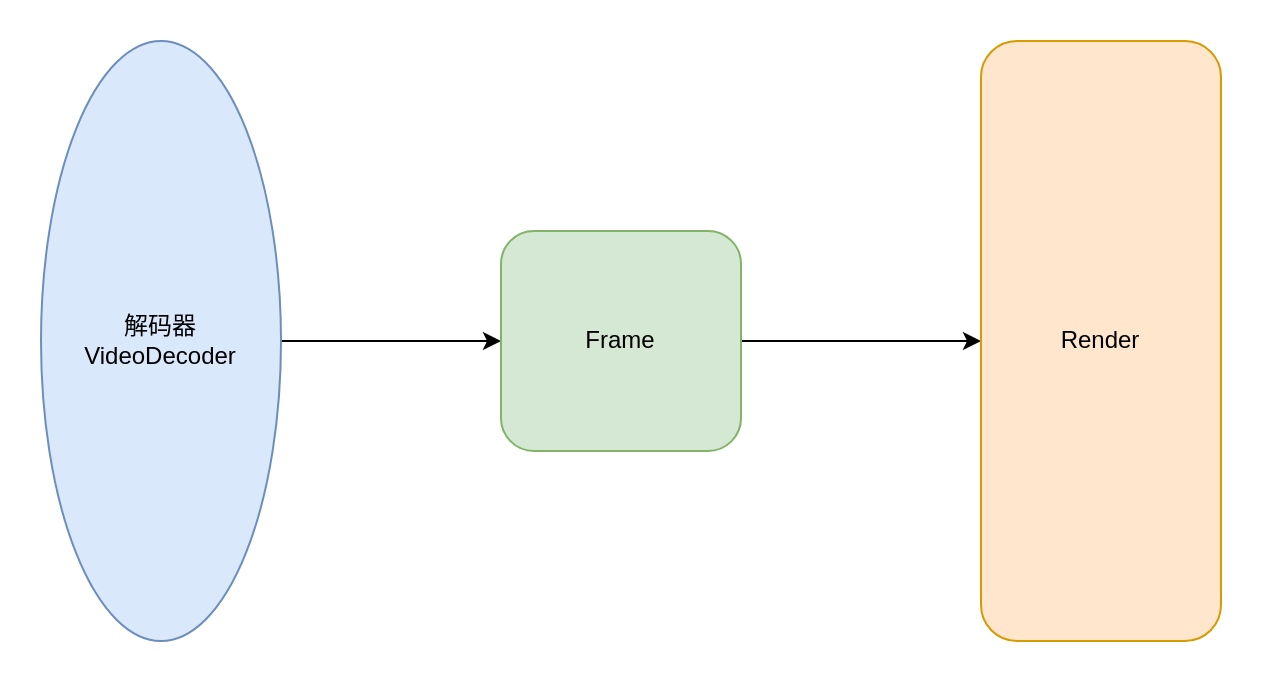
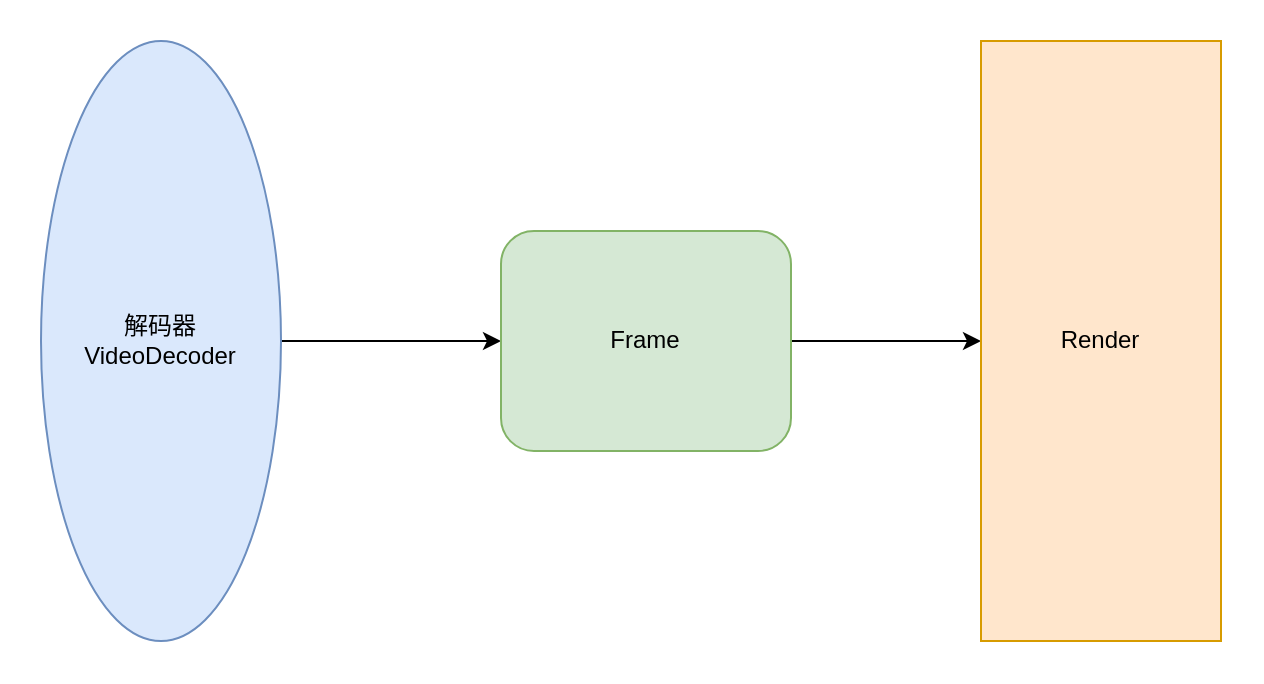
node "Frame": size 240x220 -> 290x220
node "Render": shape rounded rectangle -> rectangle
